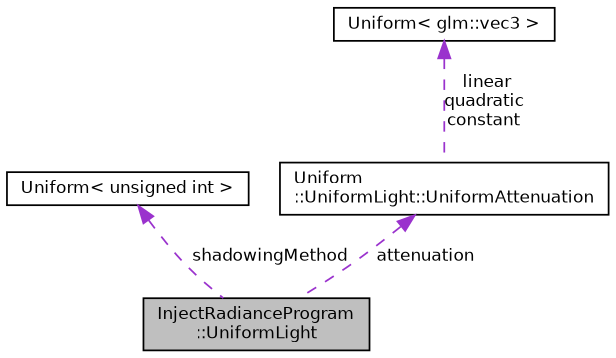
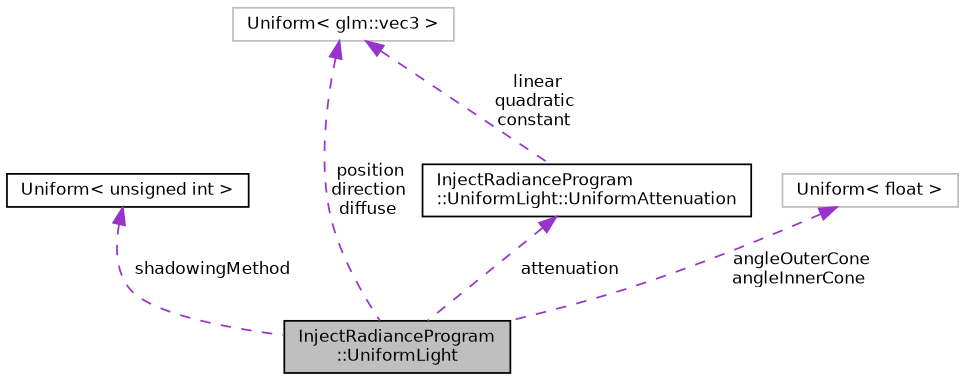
node "Uniform< glm::vec3 >": color black -> grey75
node "Uniform ::UniformLight::UniformAttenuation": label "Uniform ::UniformLight::UniformAttenuation" -> "InjectRadianceProgram ::UniformLight::UniformAttenuation"
node "Uniform< float >": added
edge "InjectRadianceProgram ::UniformLight" -> "Uniform< glm::vec3 >": added, label "position direction diffuse"
